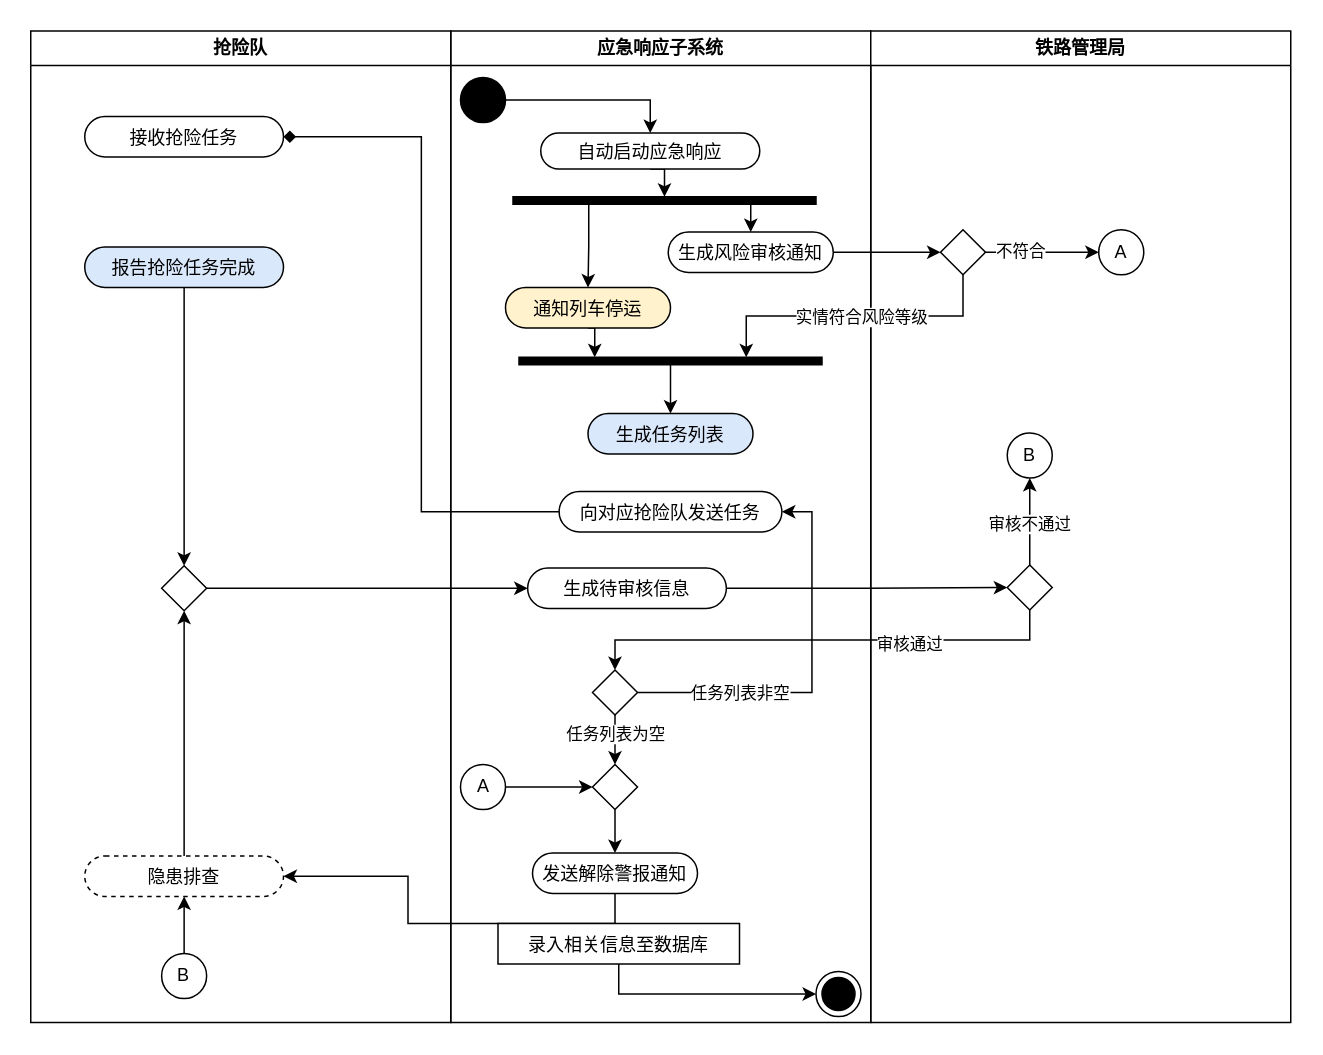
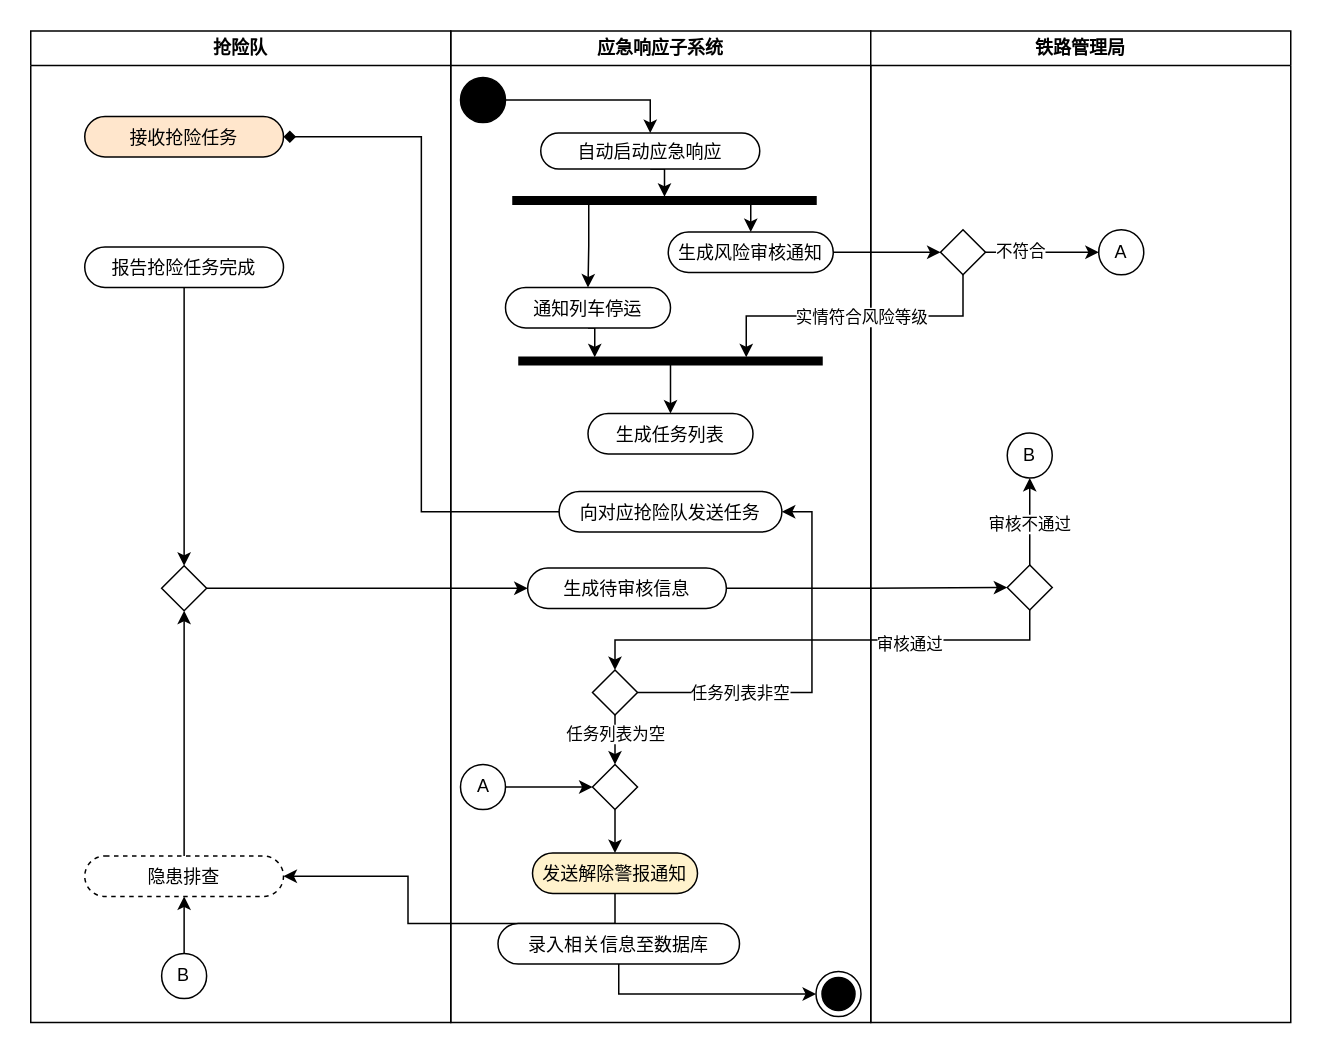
node "接收抢险任务": fillcolor #ffffff -> #ffe6cc
node "报告抢险任务完成": fillcolor #dae8fc -> #ffffff
node "通知列车停运": fillcolor #fff2cc -> #ffffff
node "生成任务列表": fillcolor #dae8fc -> #ffffff
node "发送解除警报通知": fillcolor #ffffff -> #fff2cc
node "录入相关信息至数据库": shape rectangle -> rounded rectangle
